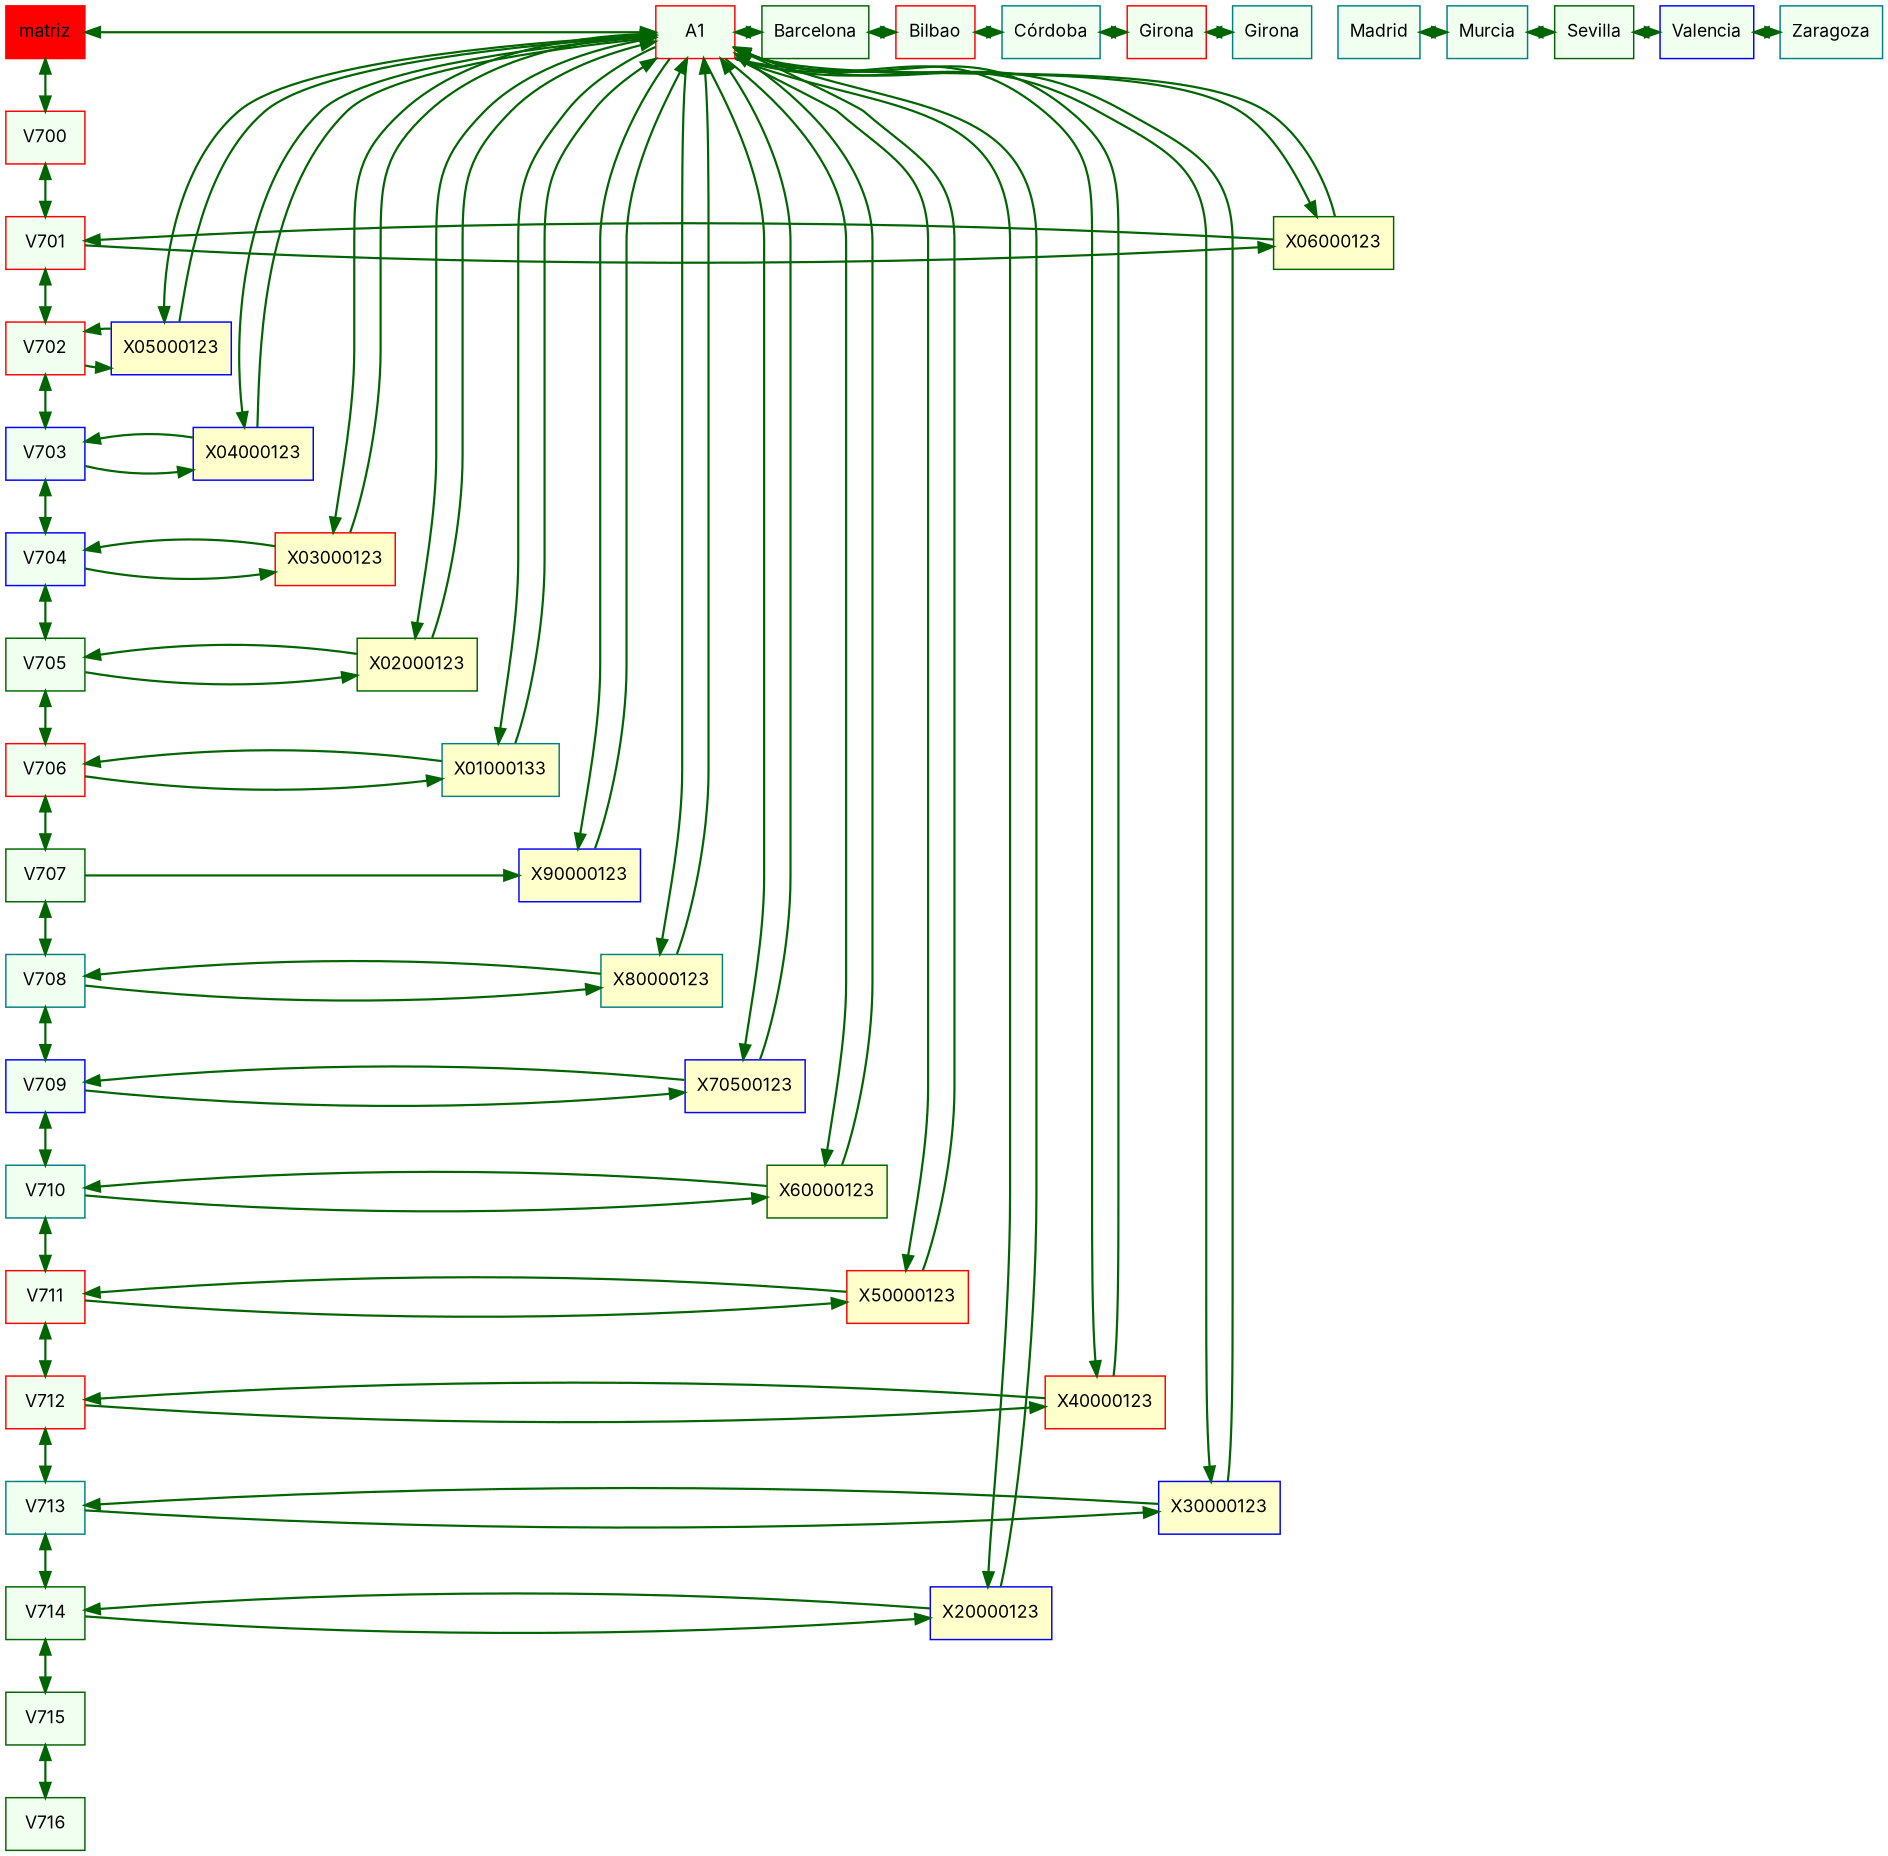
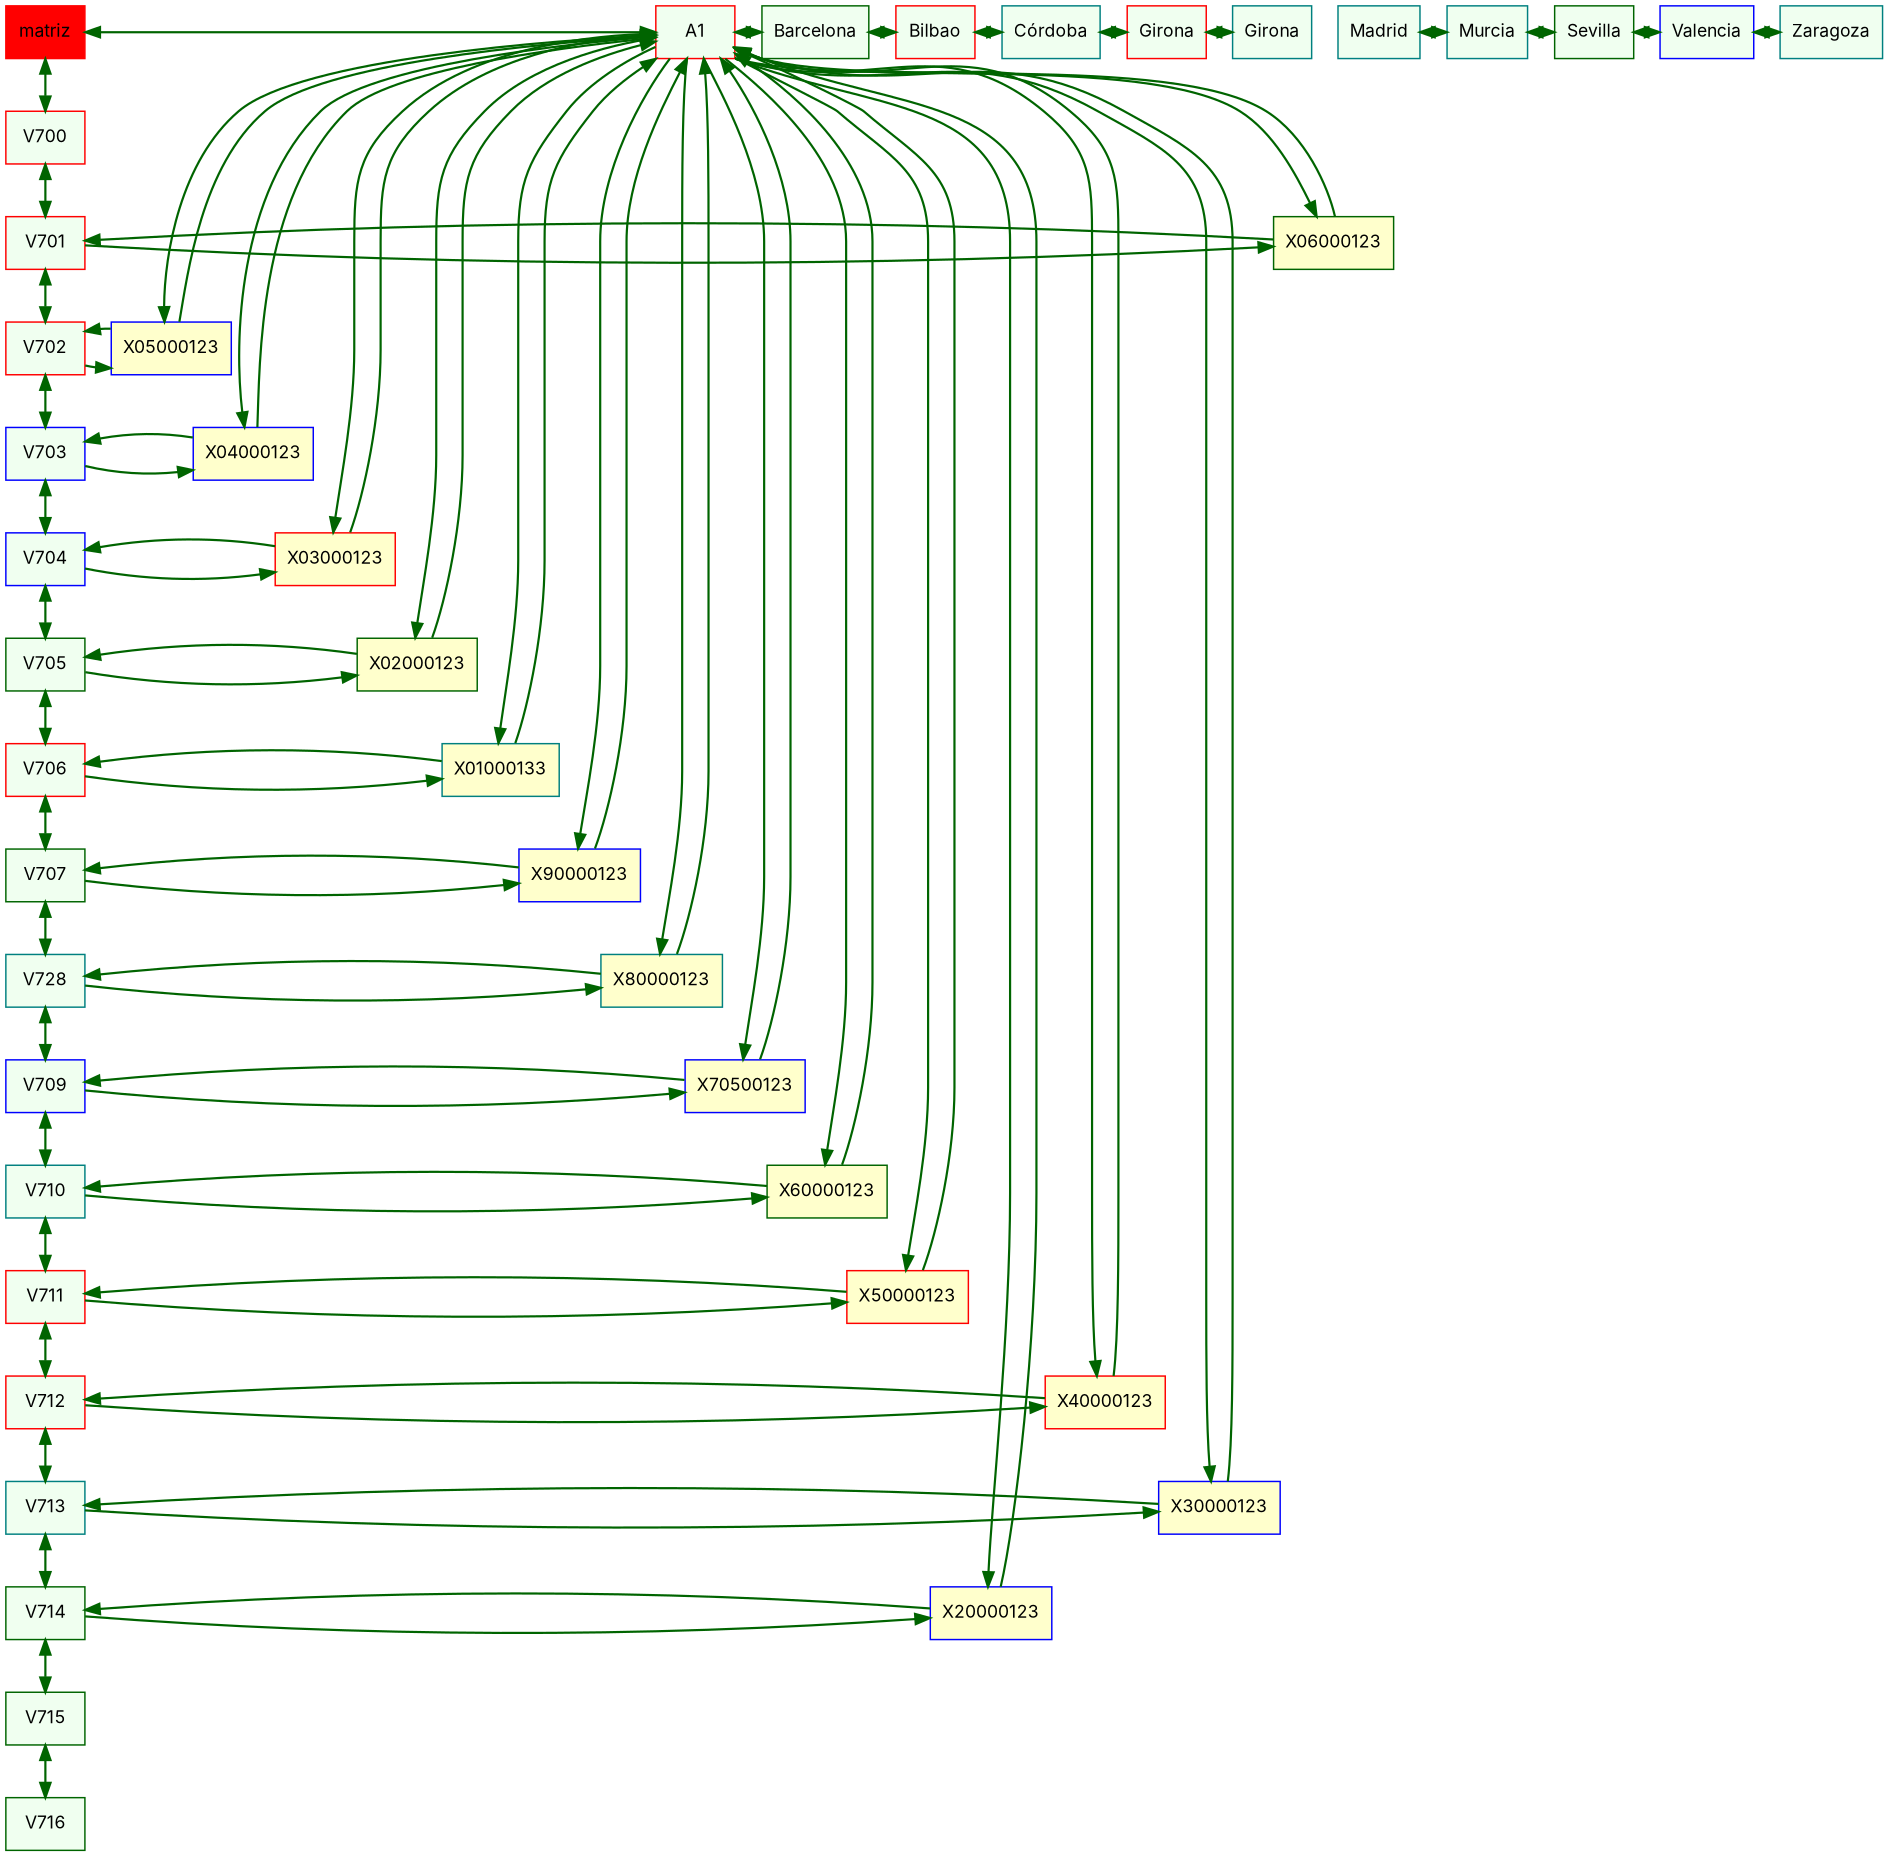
edge "X90000123" -> "V707": added
node "V708": label "V708" -> "V728"
